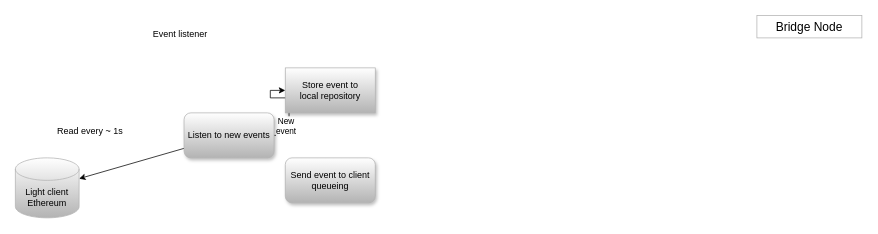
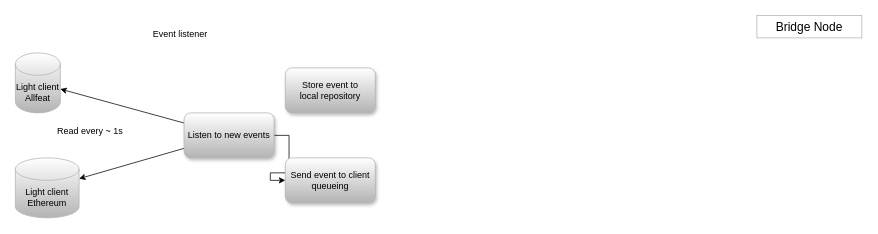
node "Light client Allfeat": added
edge "Listen to new events" -> "Store event to local repository": removed, label "New event"
node "Store event to local repository": shape rectangle -> rounded rectangle
edge "Listen to new events" -> "Light client Allfeat": added
edge "Listen to new events" -> "Send event to client queueing": added
